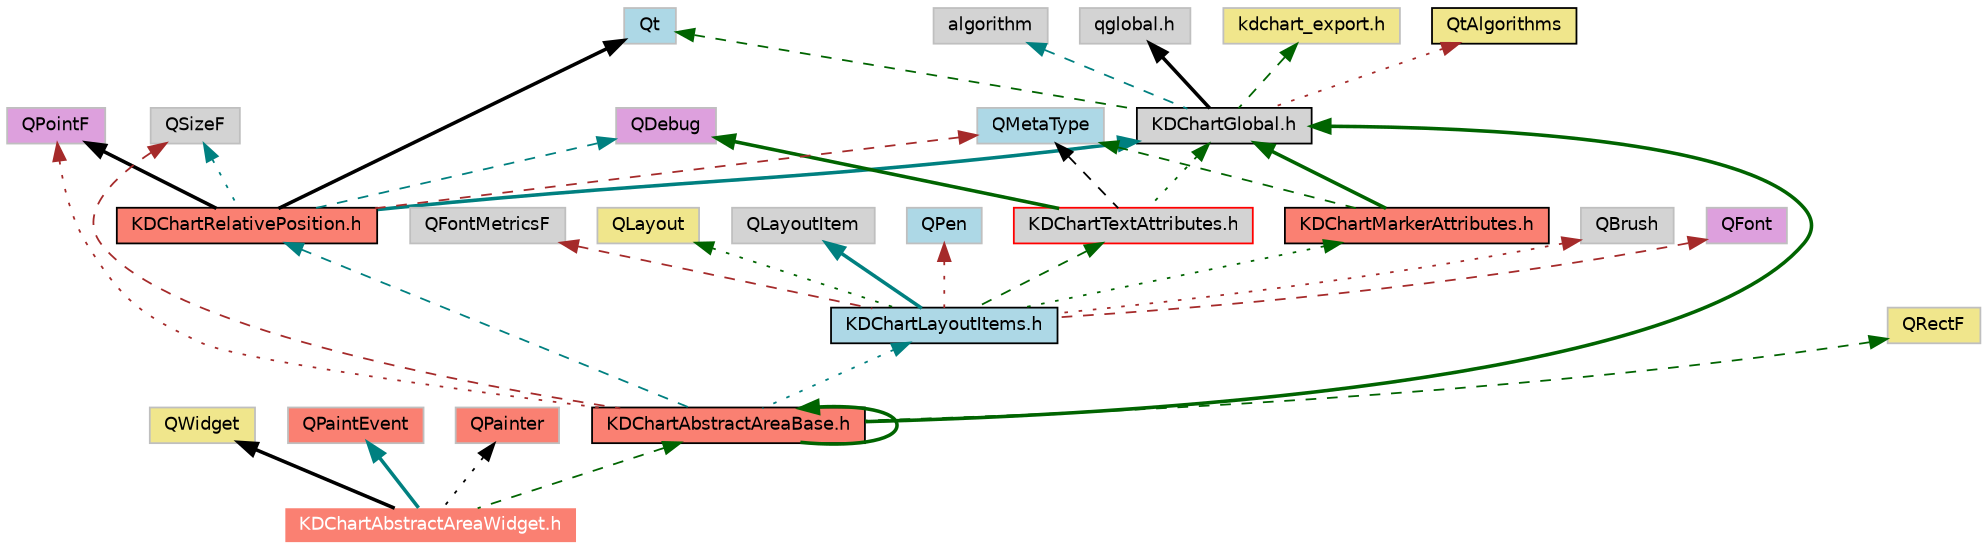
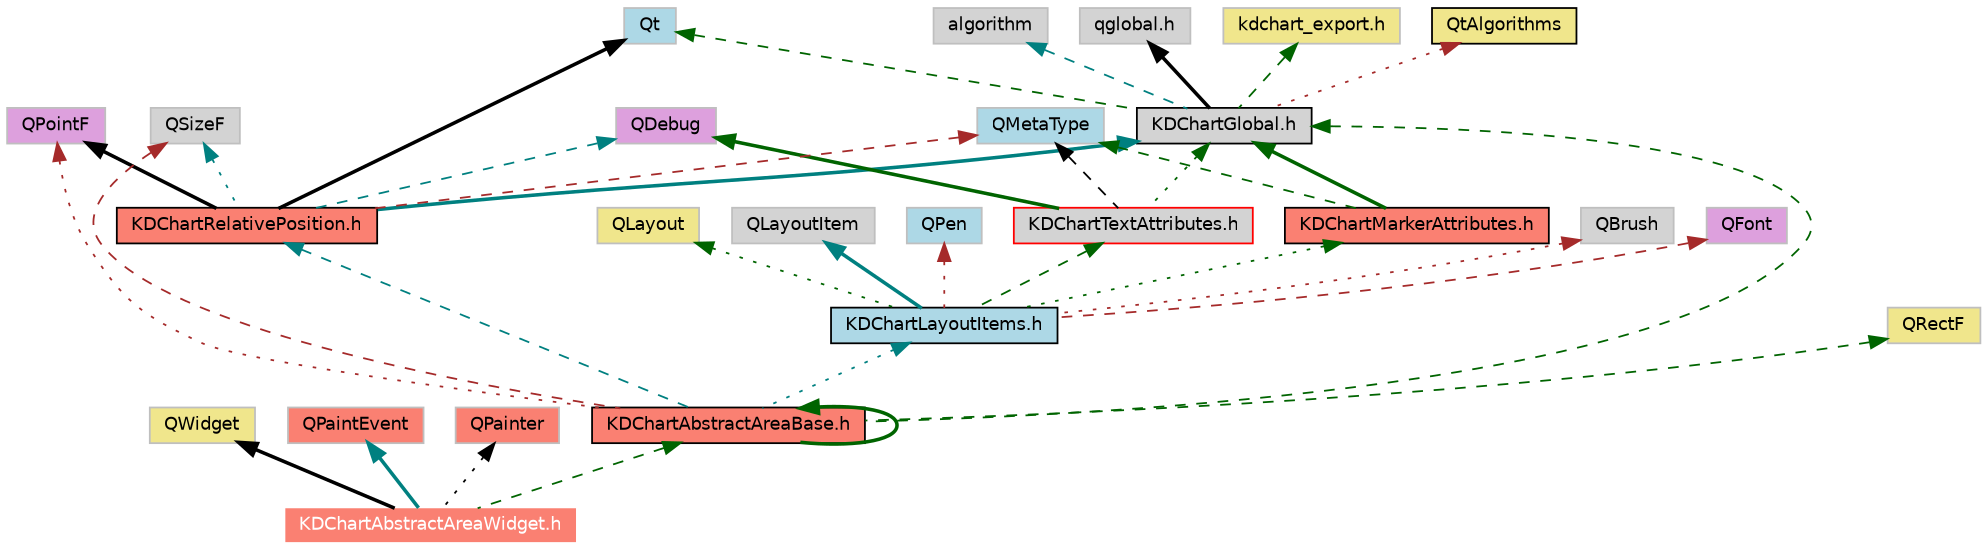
node "QFontMetricsF": removed
edge "KDChartAbstractAreaBase.h" -> "KDChartGlobal.h": style bold -> dashed
